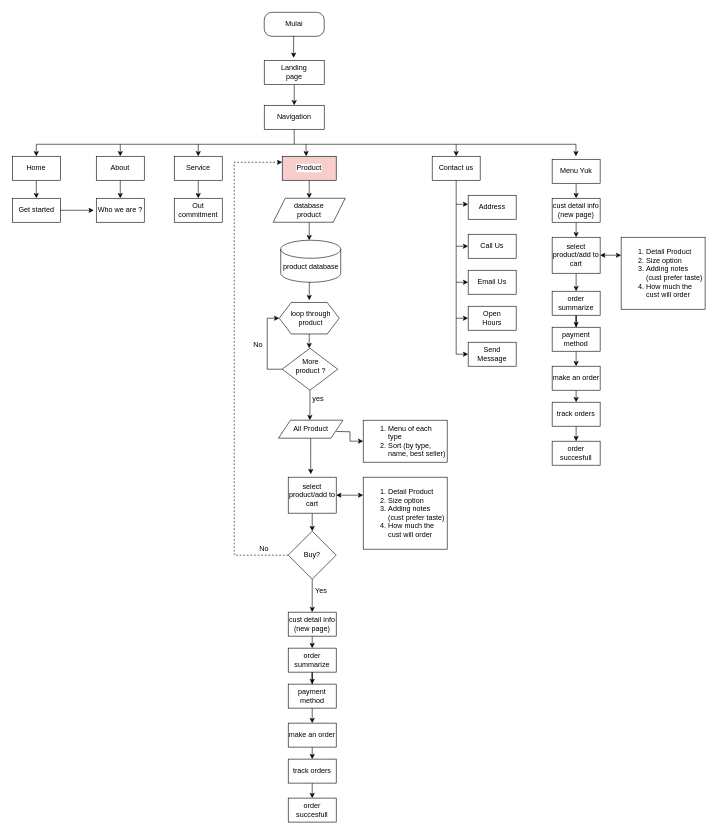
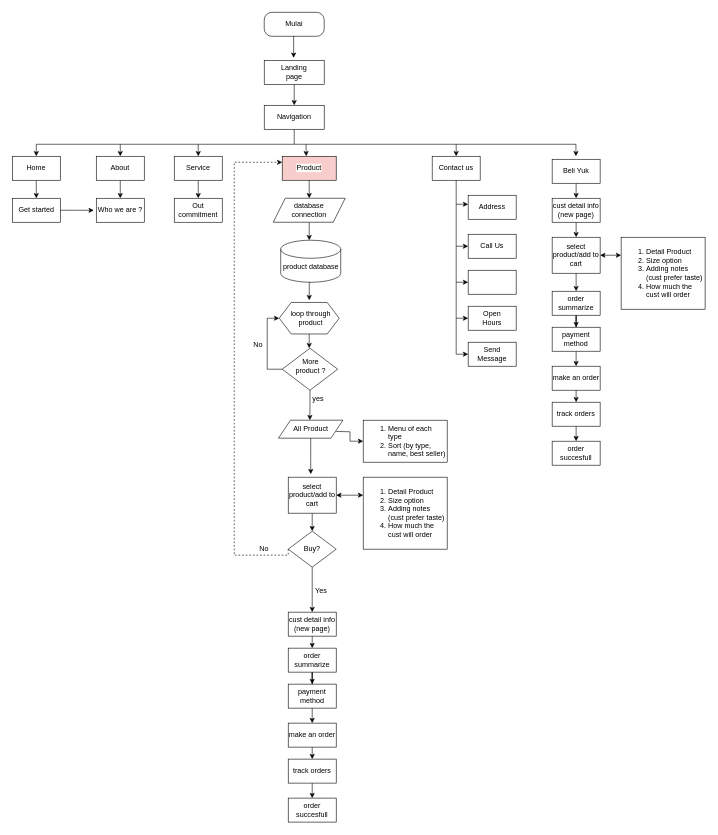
node "Menu Yuk": label "Menu Yuk" -> "Beli Yuk"
node "database product": label "database product" -> "database connection"
node "Email Us": removed
node "Buy?": size 48x48 -> 48x36
